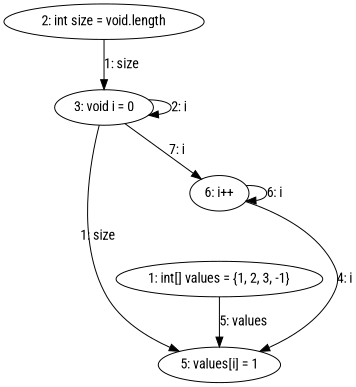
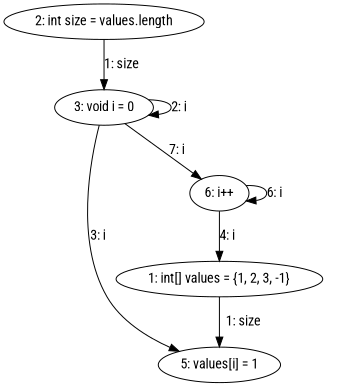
node "2: int size = void.length": label "2: int size = void.length" -> "2: int size = values.length"
edge "3: void i = 0" -> "5: values[i] = 1": label "1: size" -> "3: i"
edge "6: i++" -> "5: values[i] = 1": now "6: i++" -> "1: int[] values = {1, 2, 3, -1}"
edge "1: int[] values = {1, 2, 3, -1}" -> "5: values[i] = 1": label "5: values" -> "1: size"
